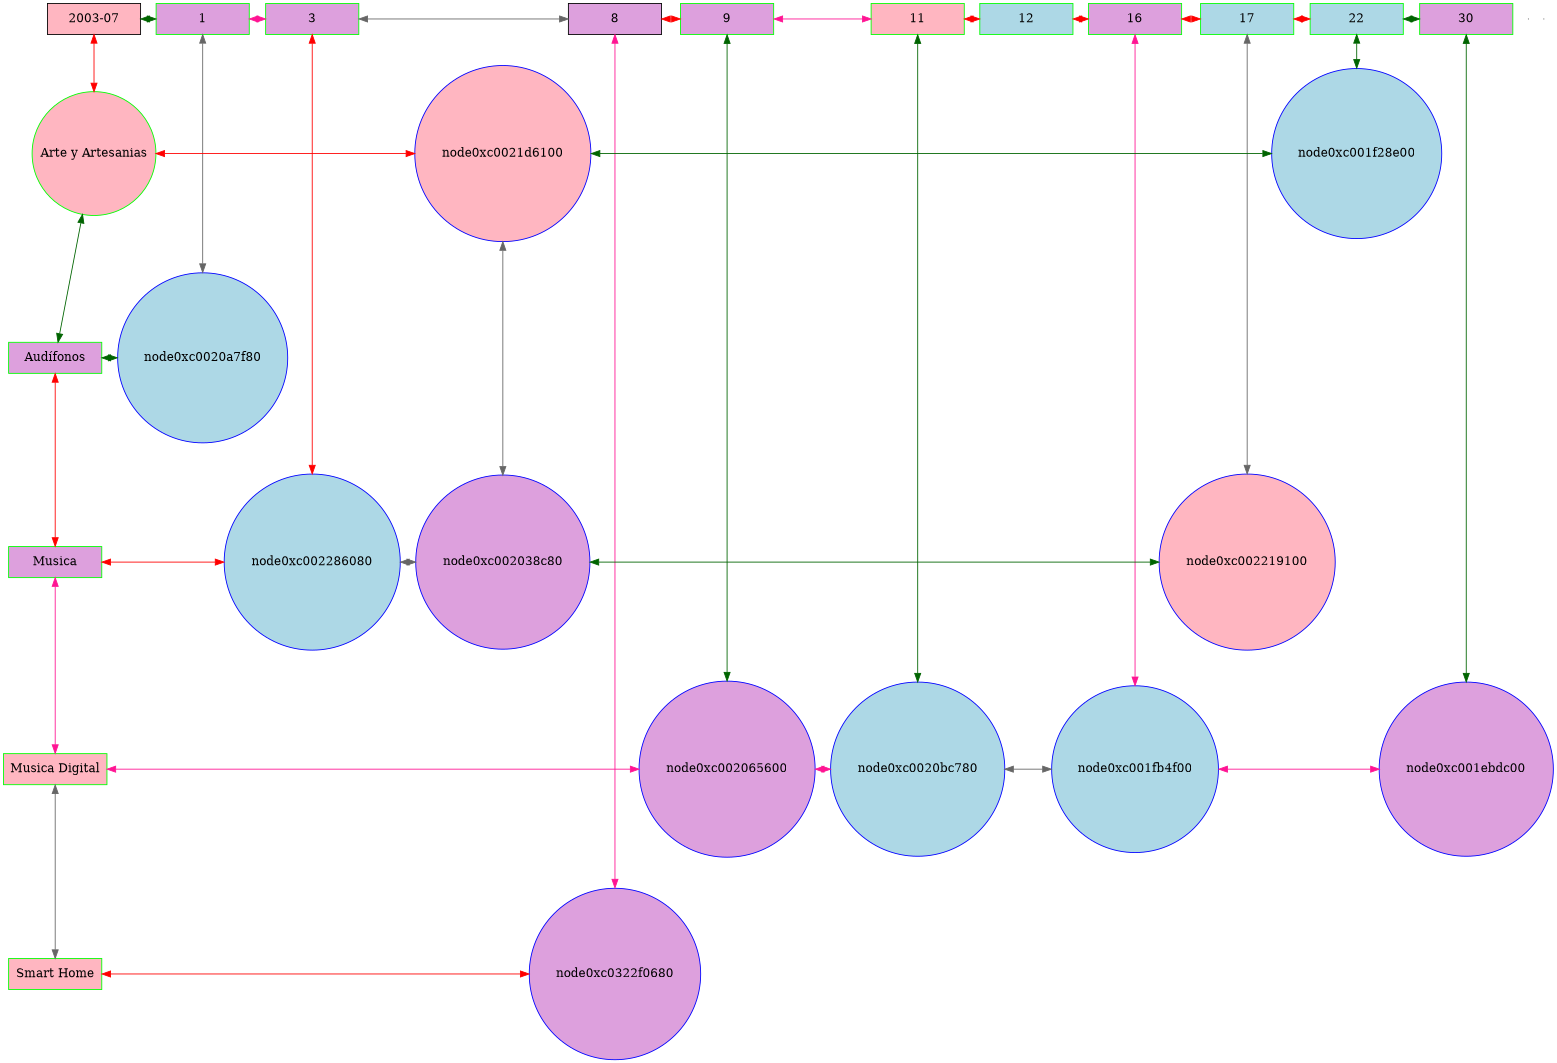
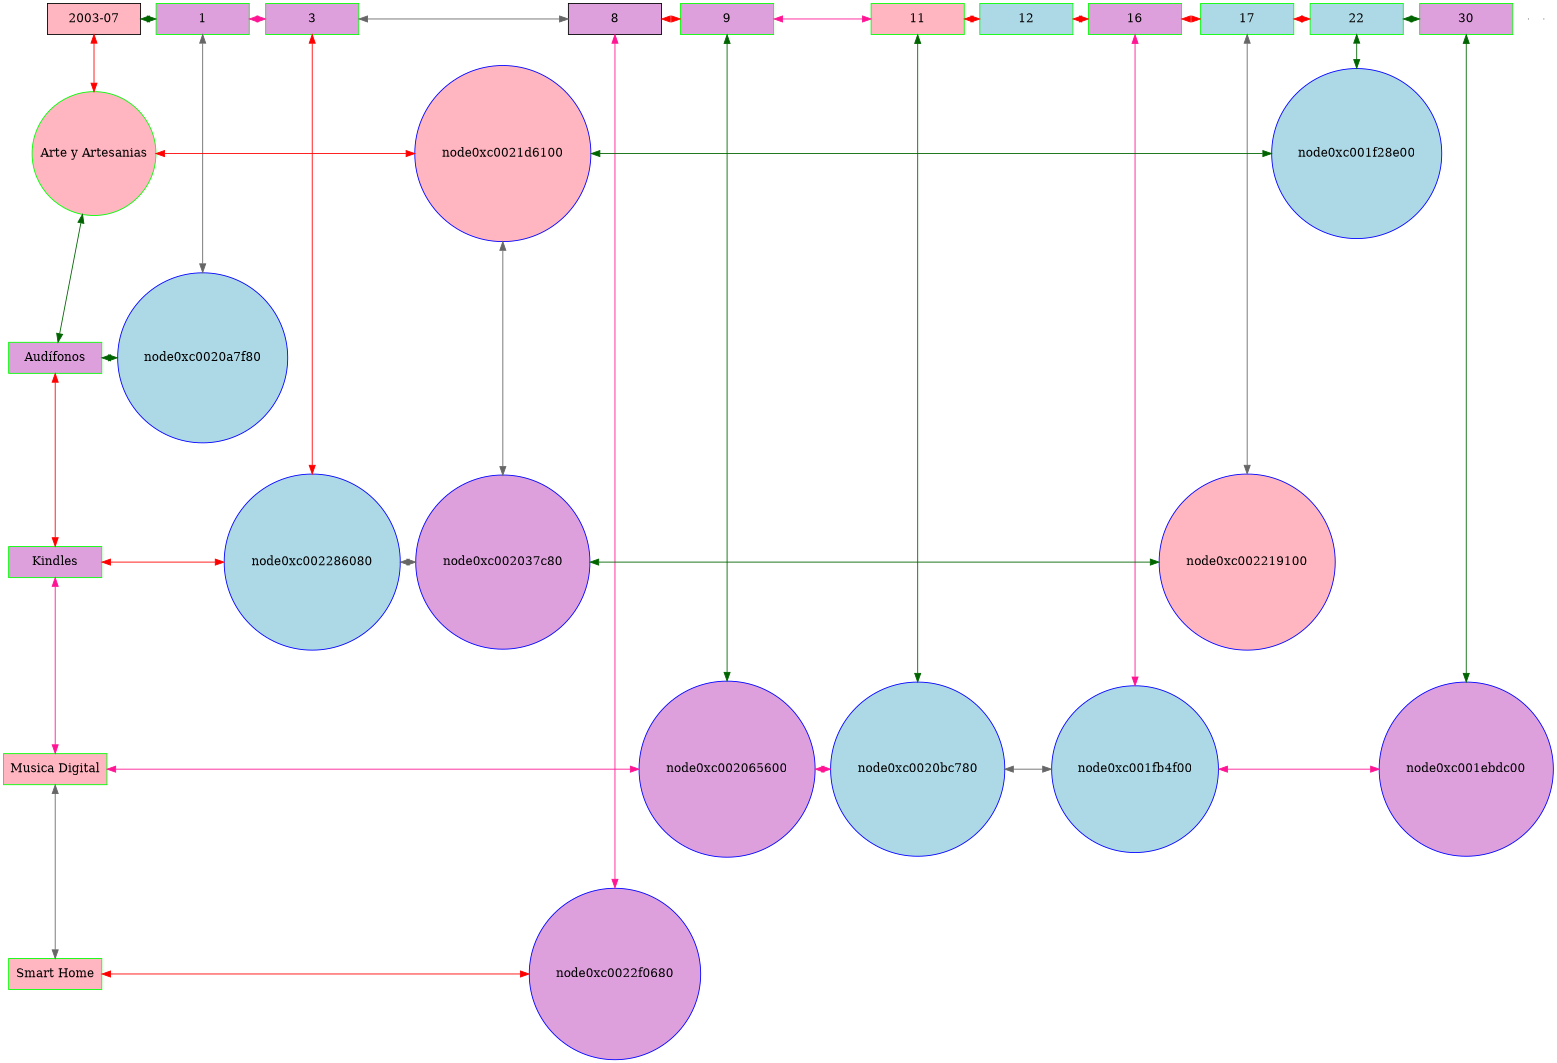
node "Musica": label "Musica" -> "Kindles"
node "node0xc002038c80": label "node0xc002038c80" -> "node0xc002037c80"
node "node0xc0322f0680": label "node0xc0322f0680" -> "node0xc0022f0680"
